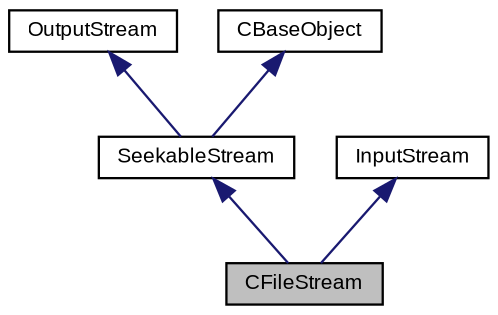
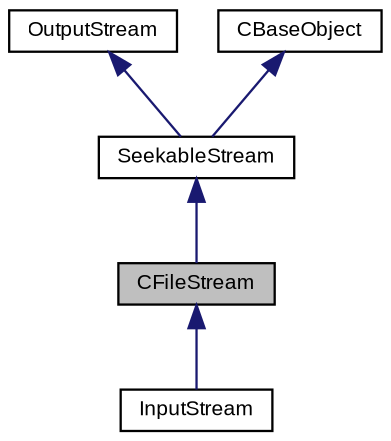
edge "CFileStream" -> "InputStream": reversed
